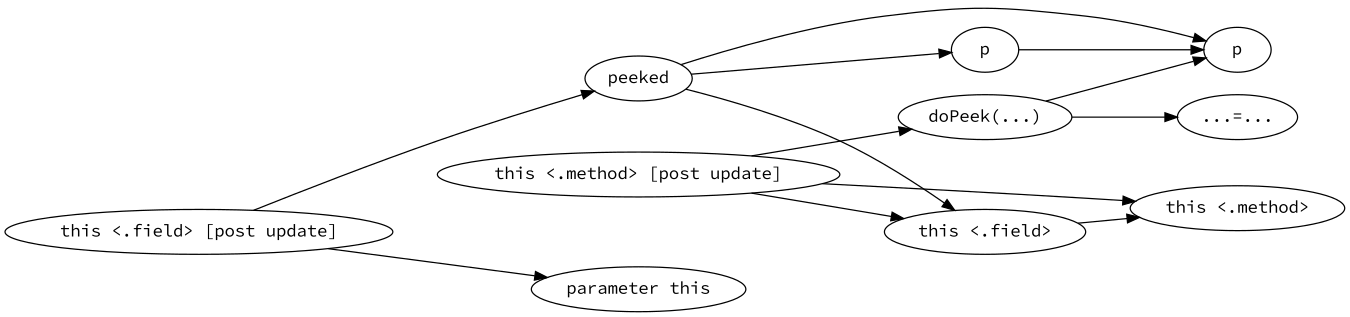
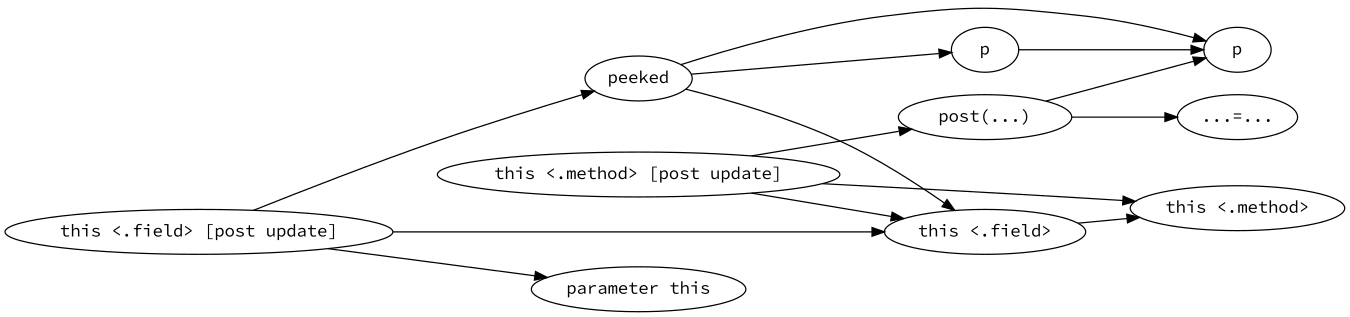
node "doPeek(...)": label "doPeek(...)" -> "post(...)"
edge "this <.field> [post update]" -> "this <.field>": added
